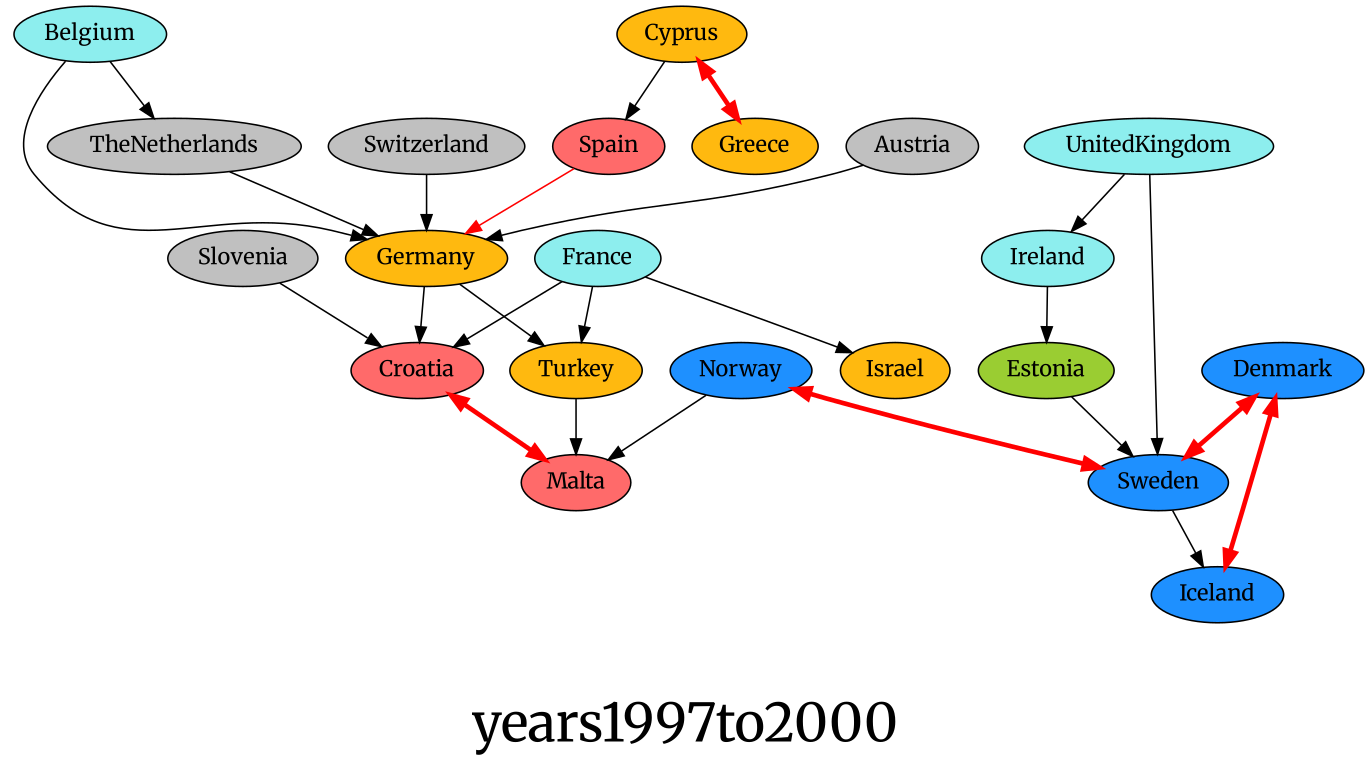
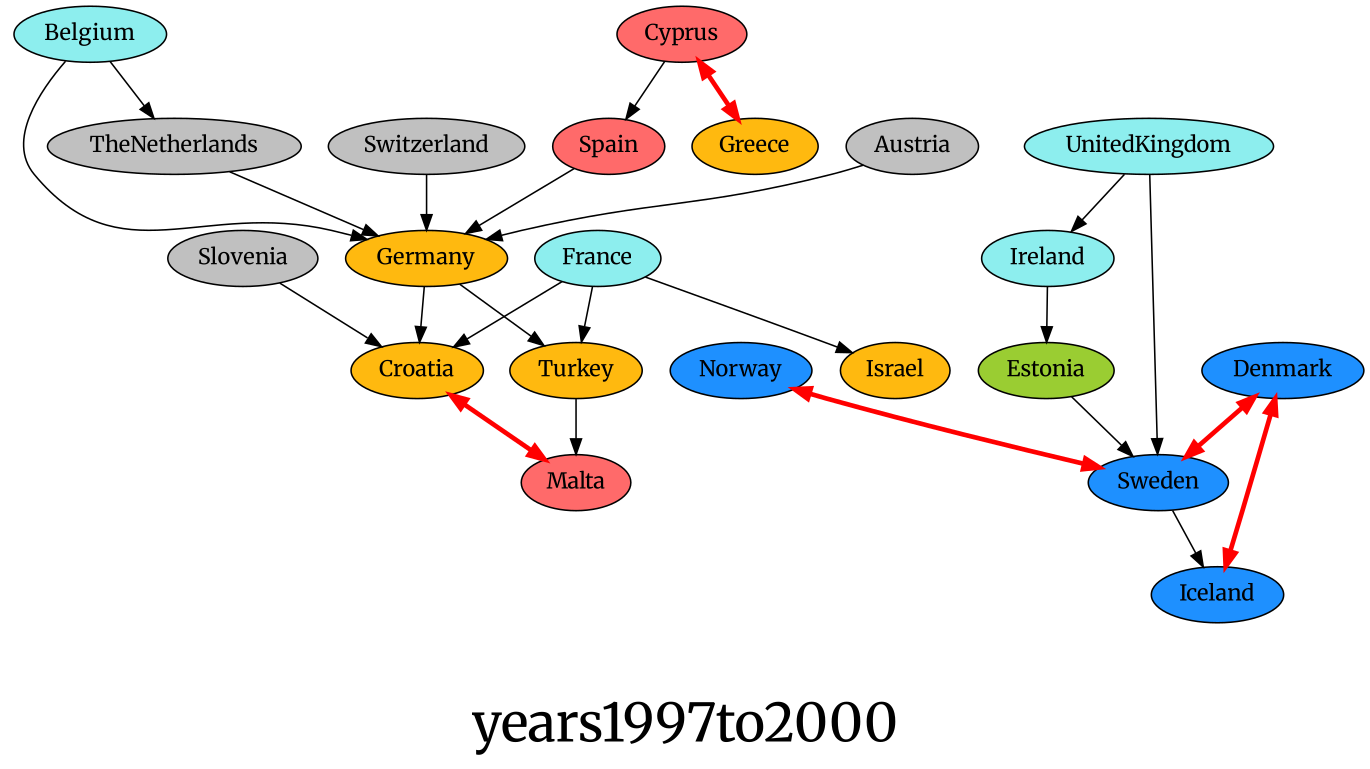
node "Cyprus": fillcolor darkgoldenrod1 -> indianred1
edge "Spain" -> "Germany": color red -> black
node "Croatia": fillcolor indianred1 -> darkgoldenrod1
edge "Norway" -> "Malta": removed
